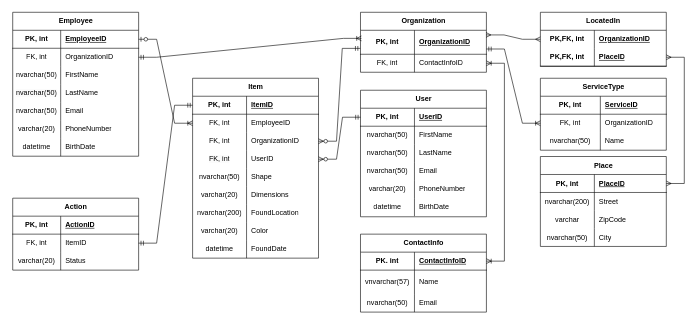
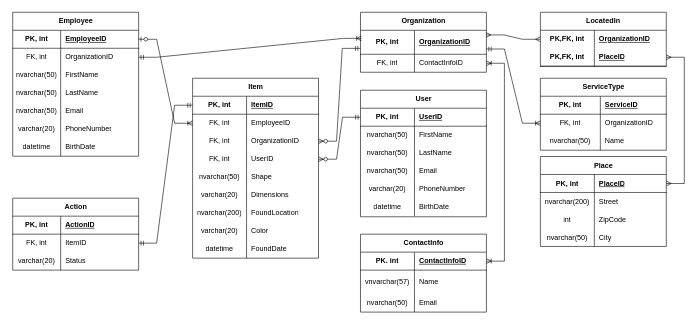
node "varchar": label "varchar" -> "int"
